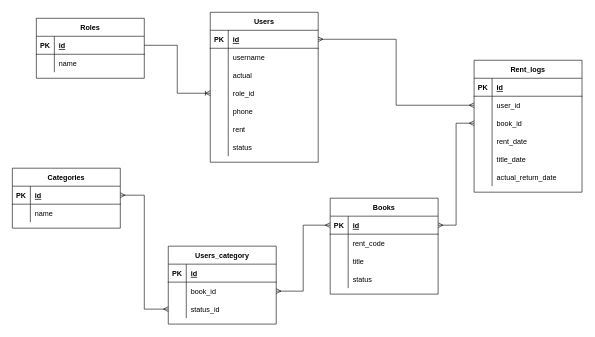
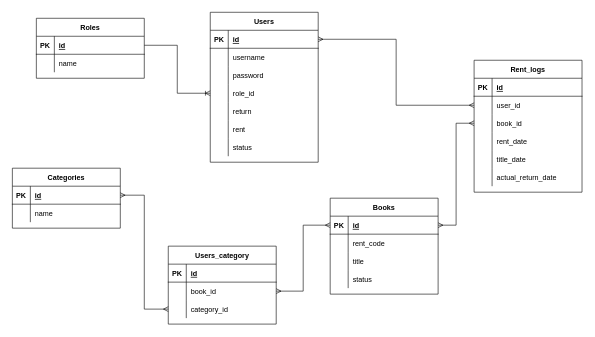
node "actual": label "actual" -> "password"
node "phone": label "phone" -> "return"
node "status_id": label "status_id" -> "category_id"
